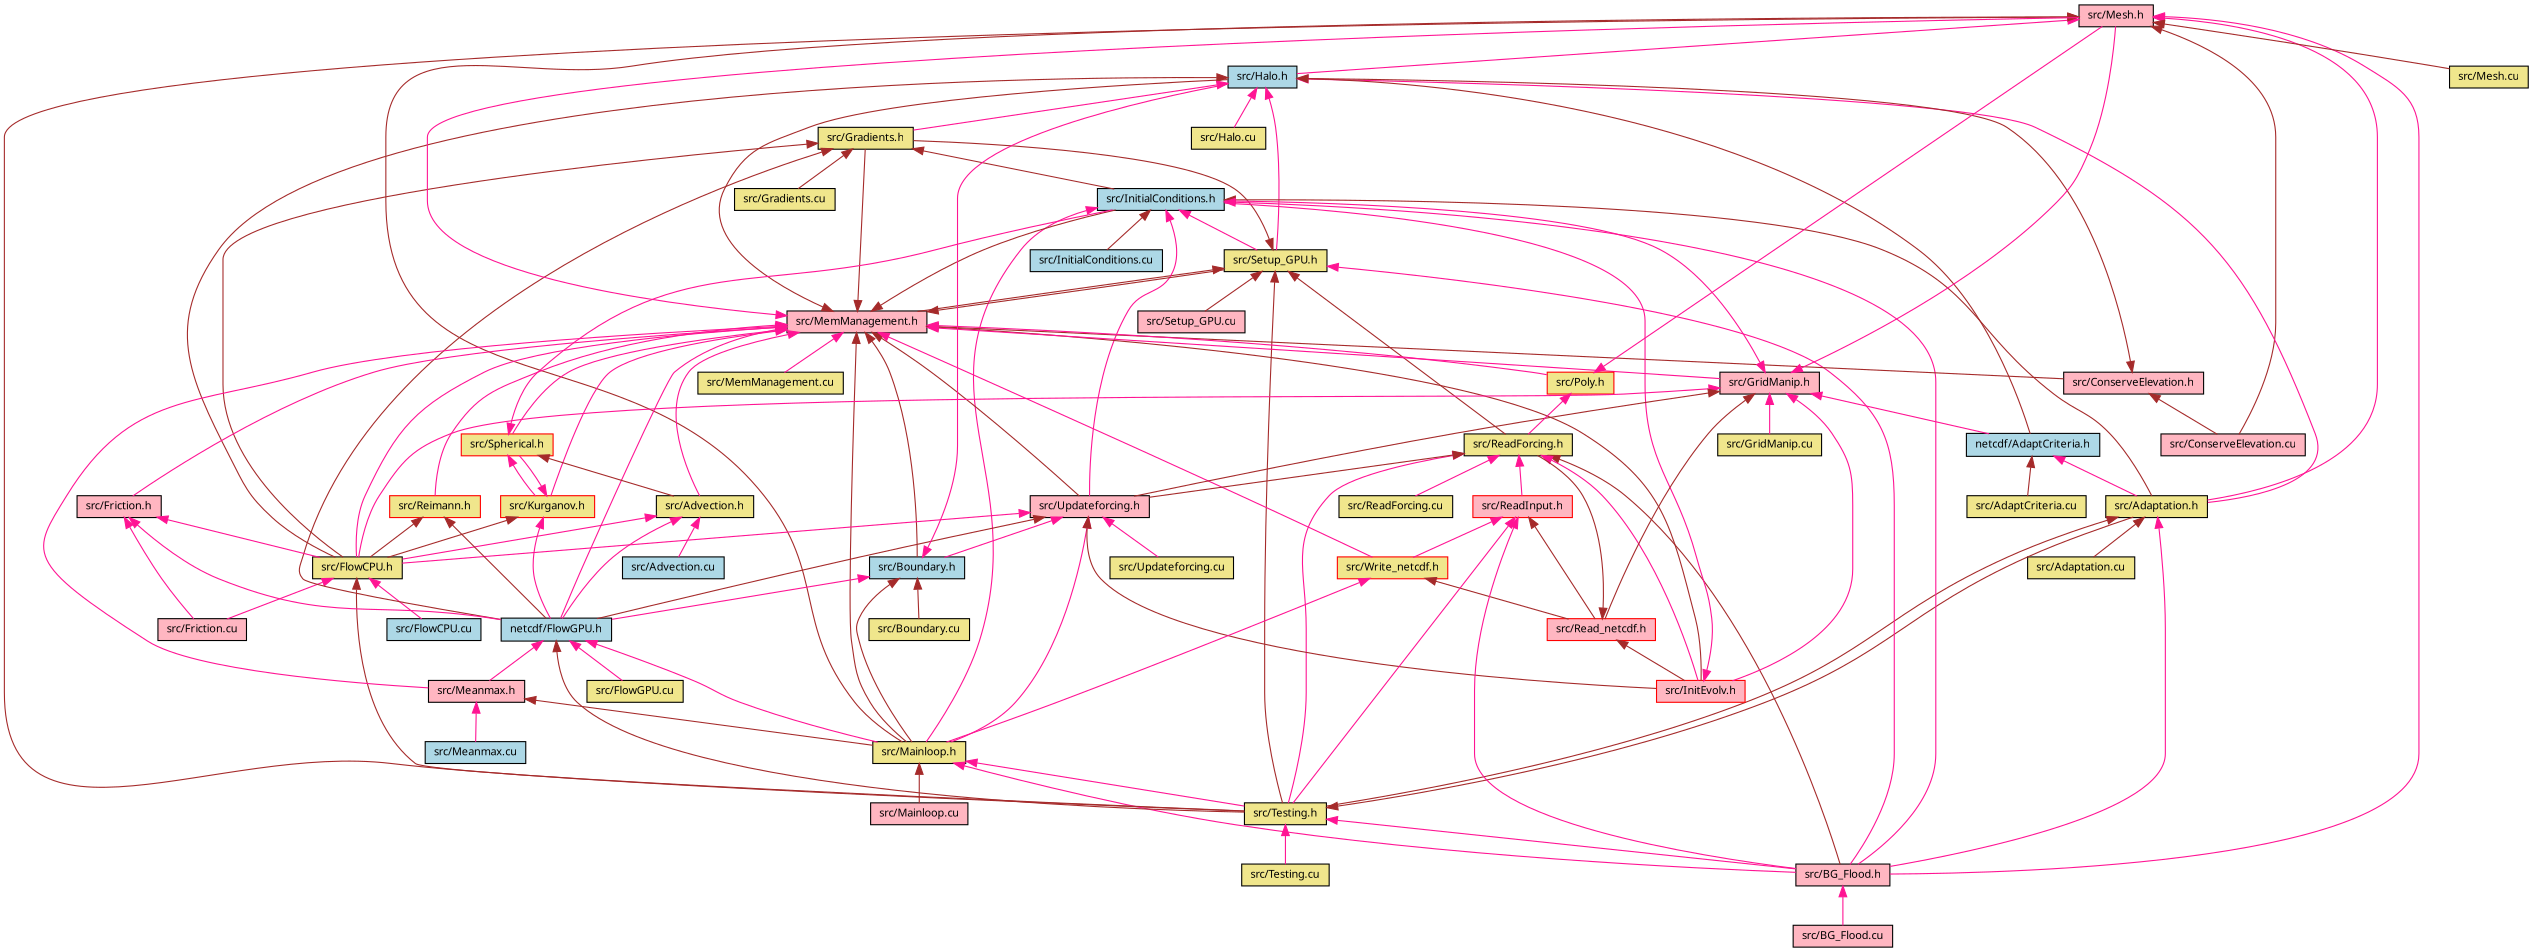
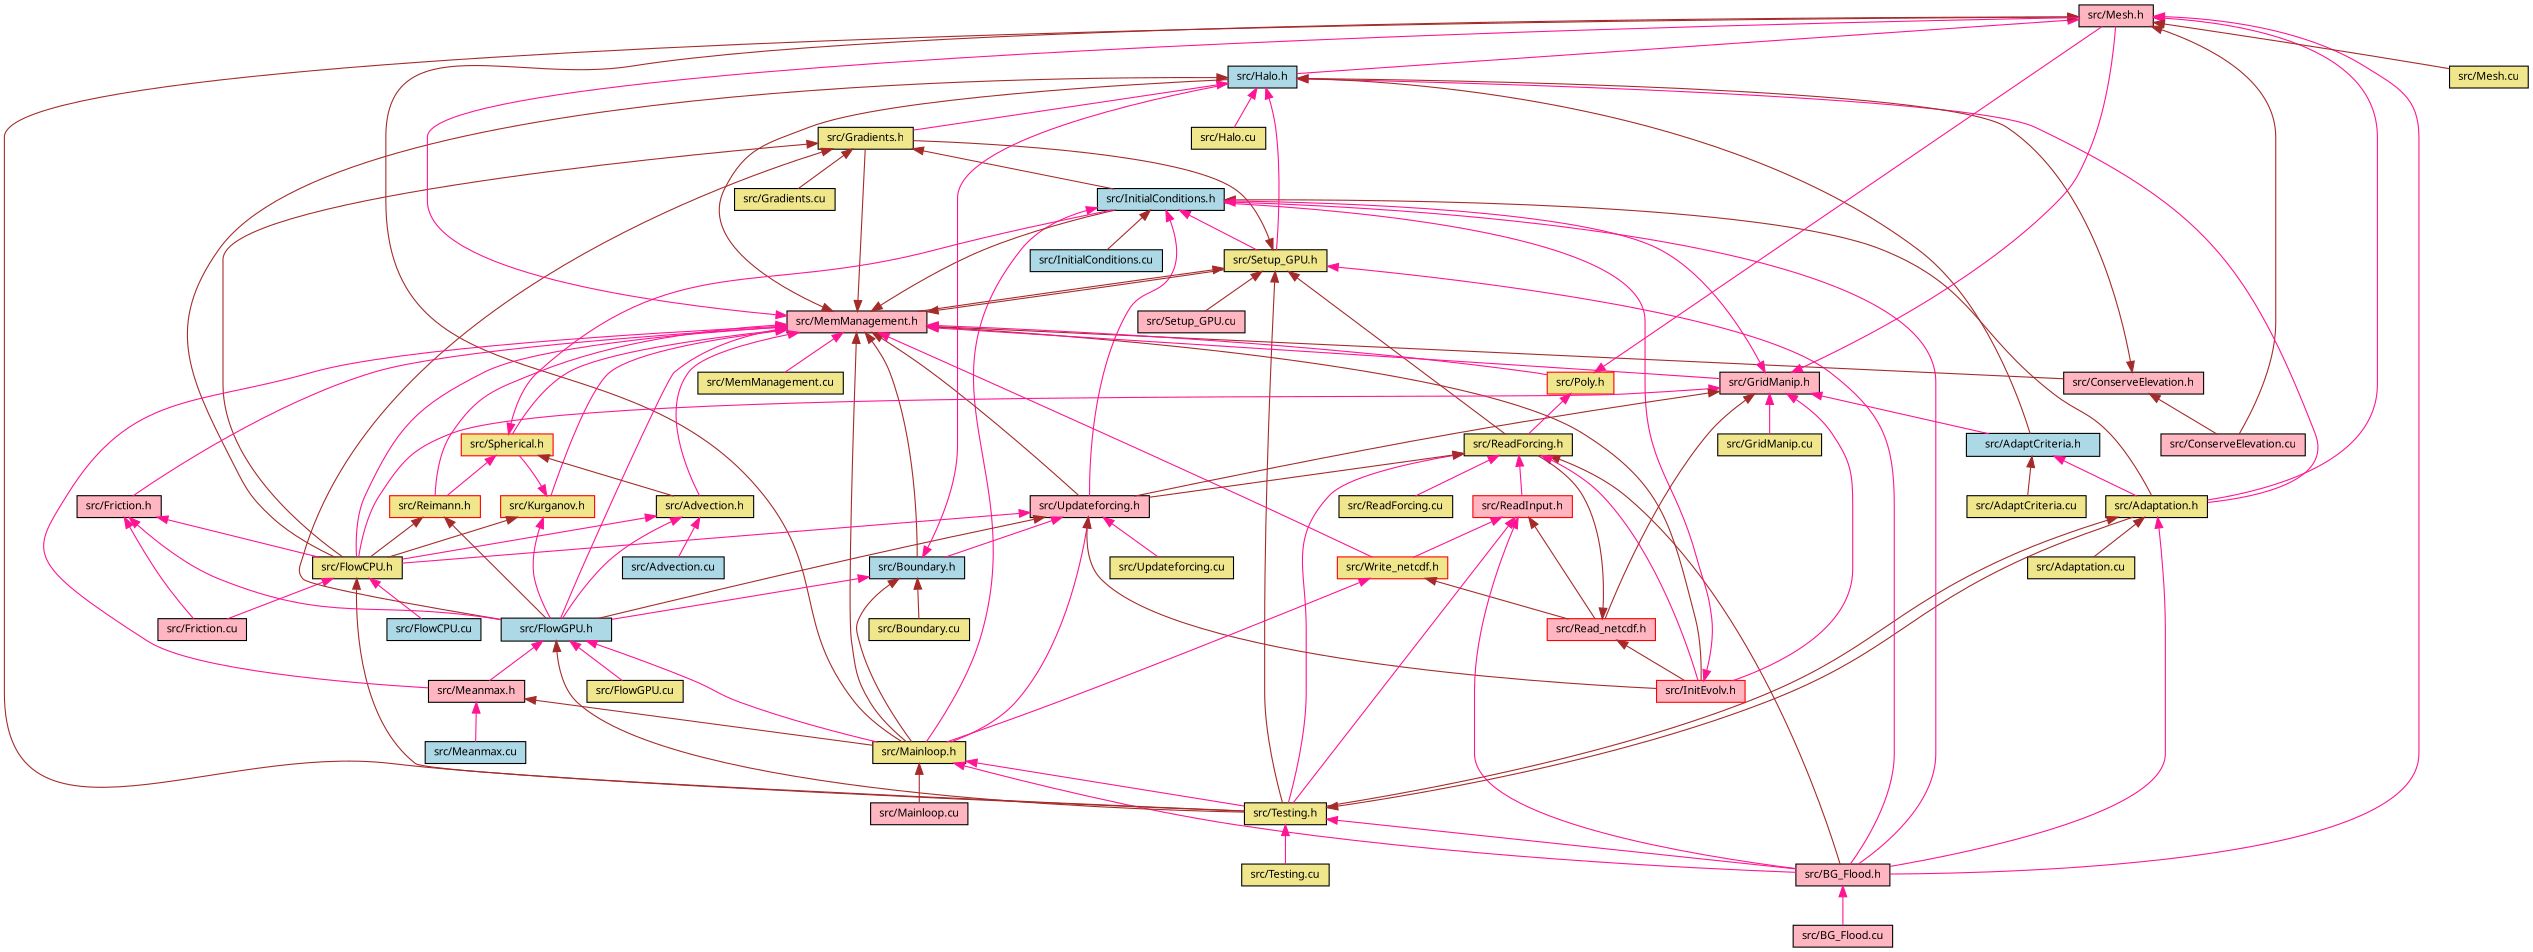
node "netcdf/AdaptCriteria.h": label "netcdf/AdaptCriteria.h" -> "src/AdaptCriteria.h"
edge "src/Kurganov.h" -> "src/Spherical.h": now "src/Reimann.h" -> "src/Spherical.h"
node "netcdf/FlowGPU.h": label "netcdf/FlowGPU.h" -> "src/FlowGPU.h"
